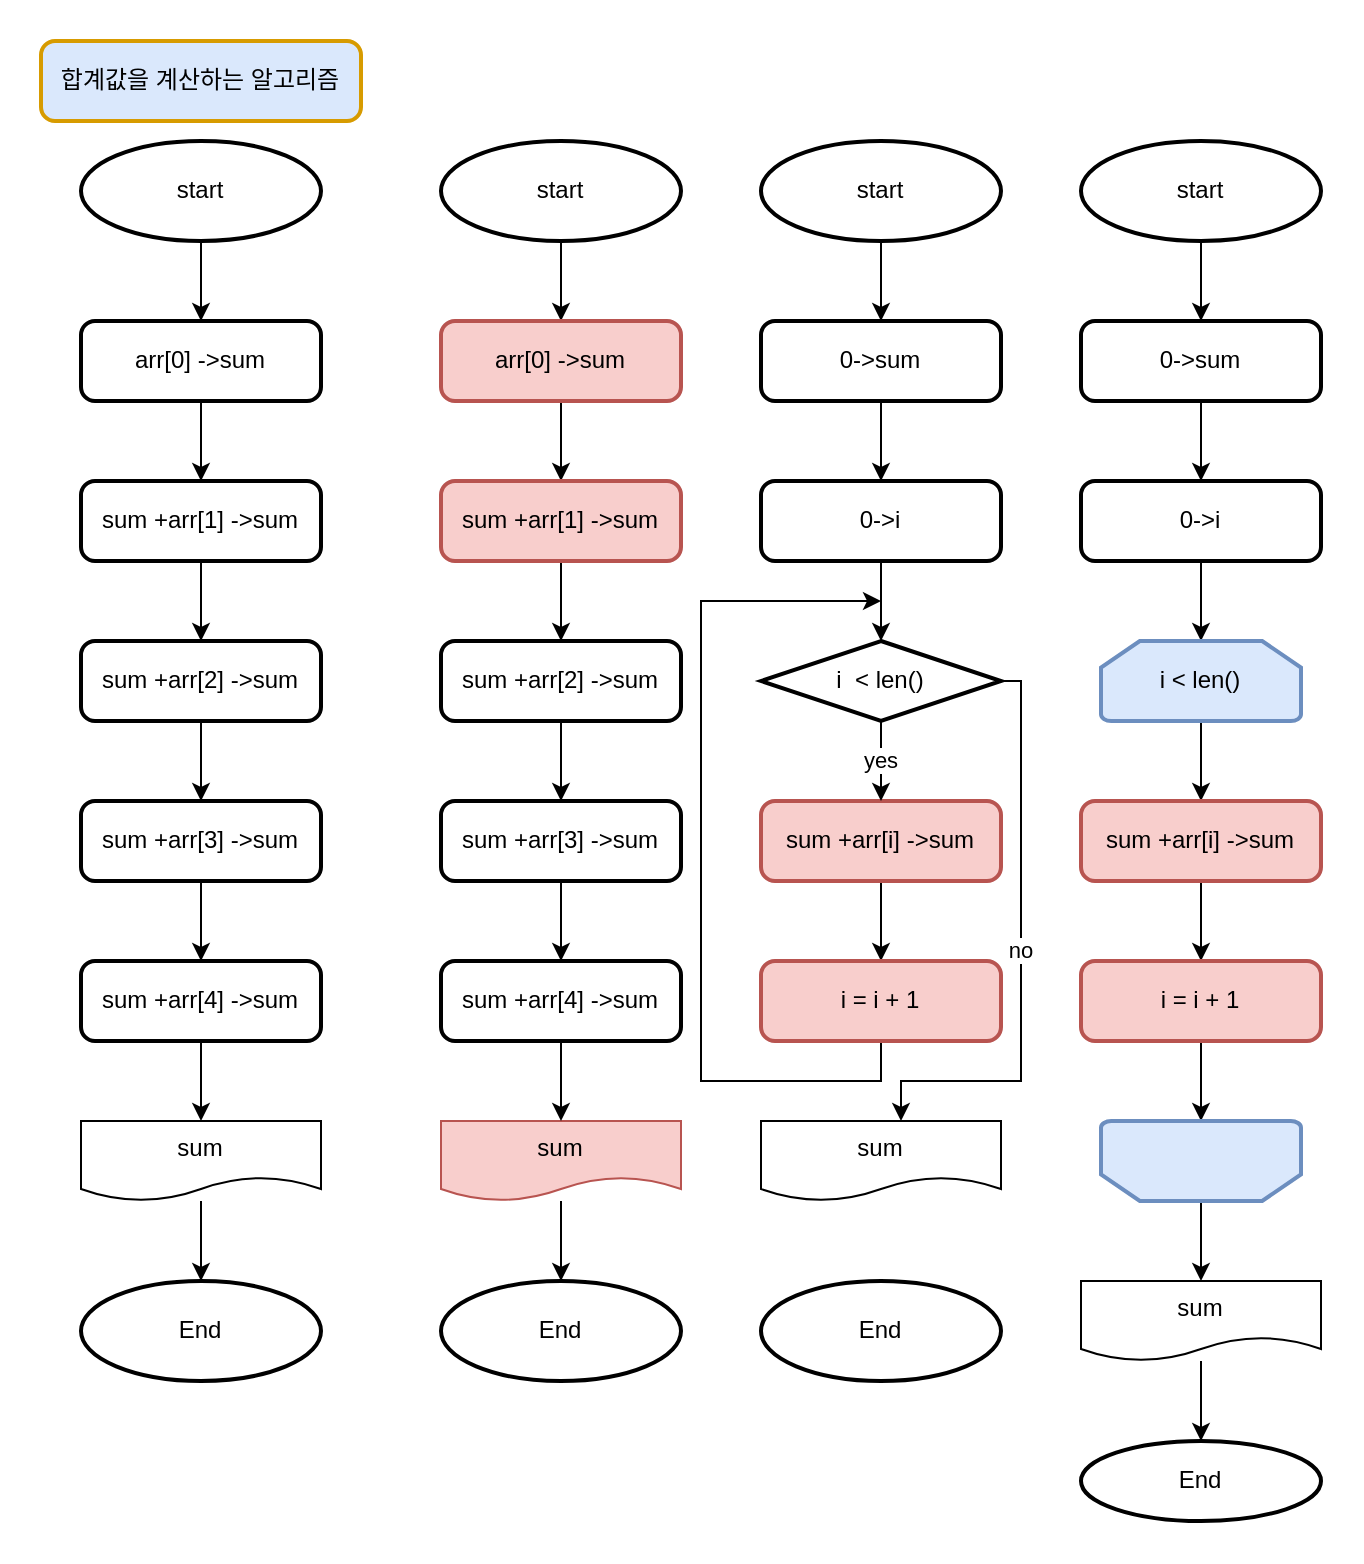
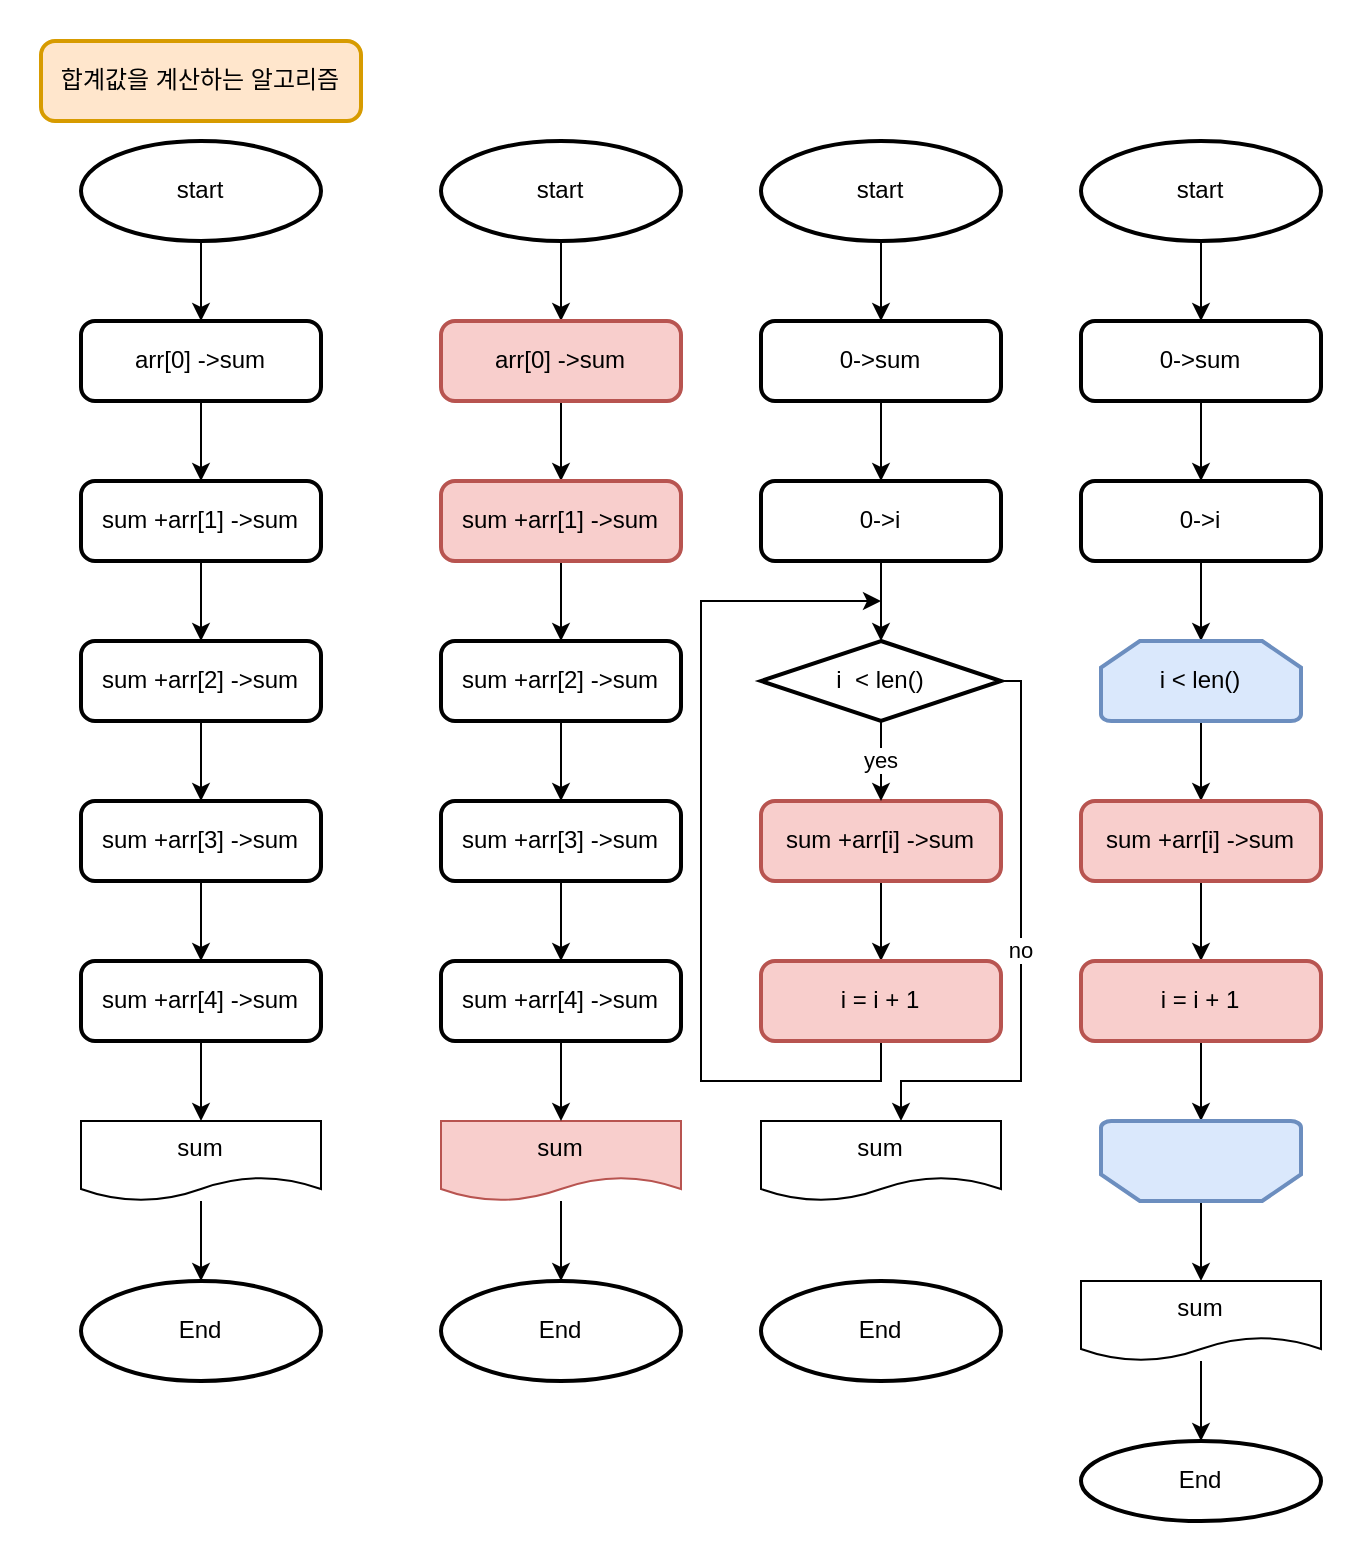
node "합계값을 계산하는 알고리즘": fillcolor #dae8fc -> #ffe6cc
